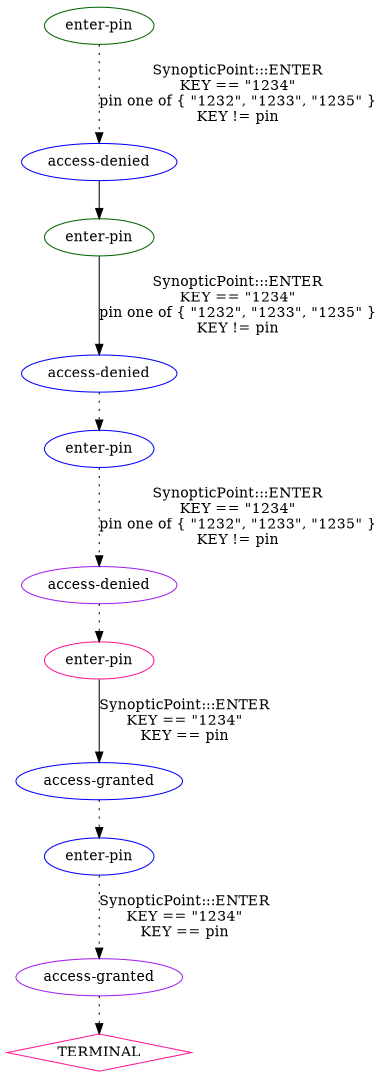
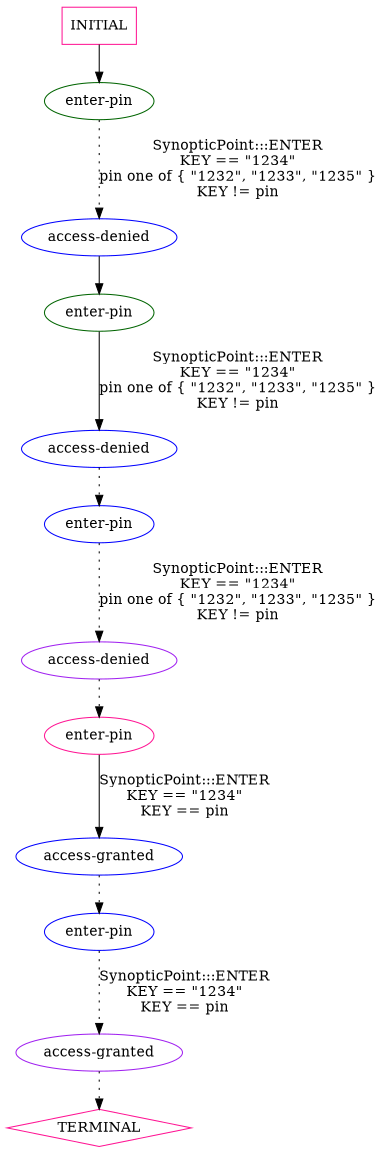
node "INITIAL": added
